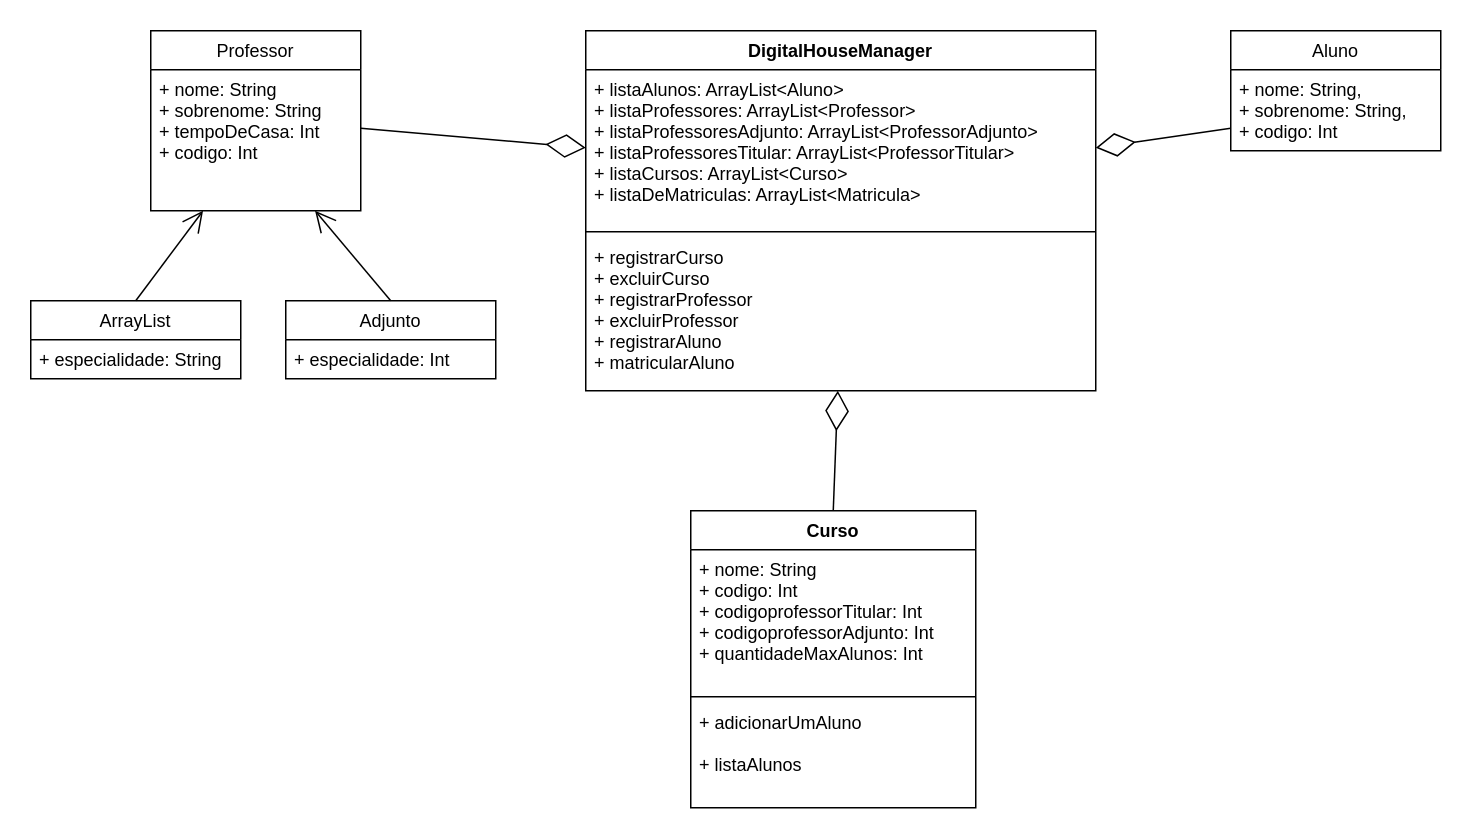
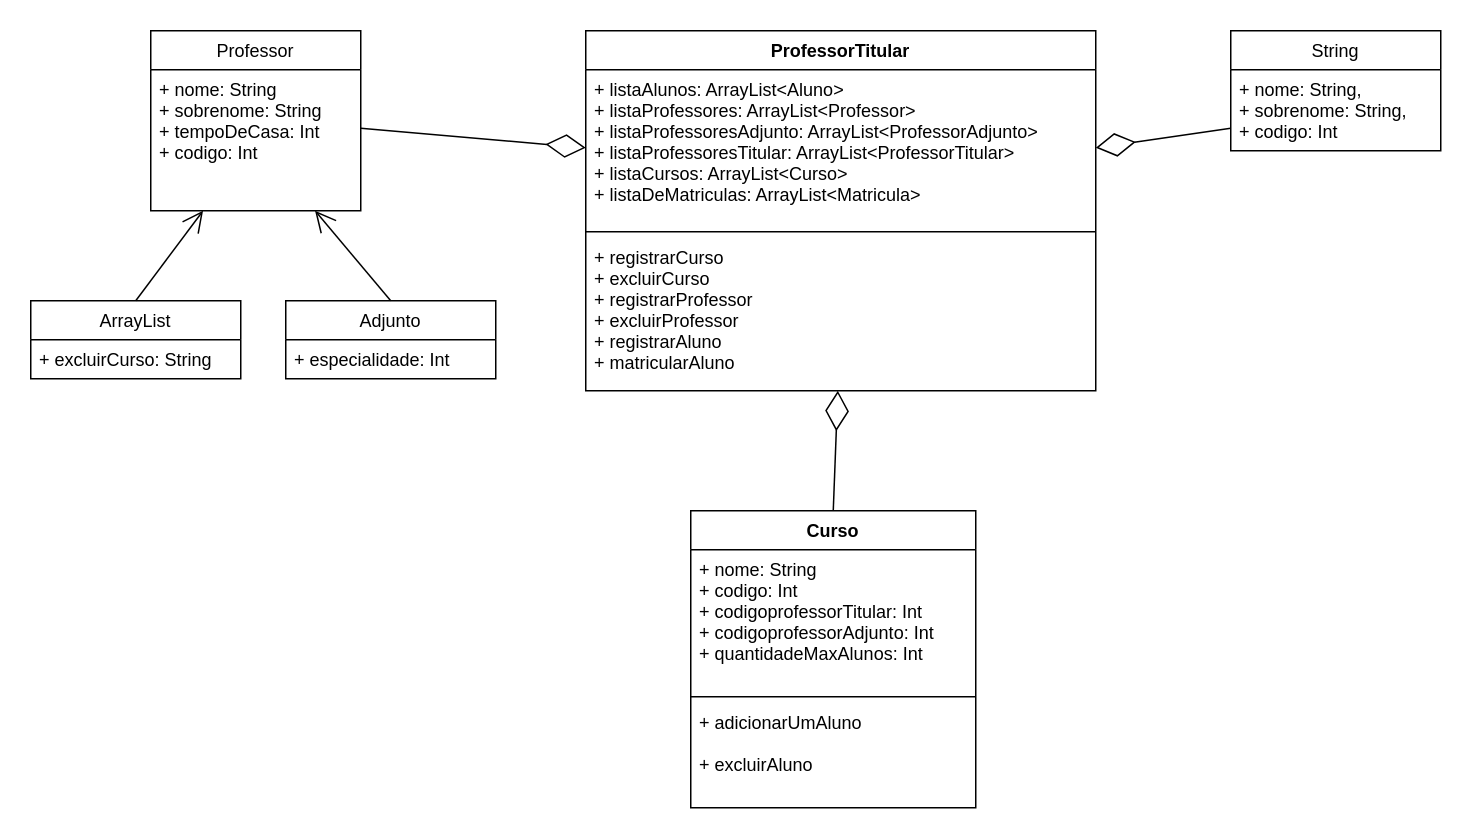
node "DigitalHouseManager": label "DigitalHouseManager" -> "ProfessorTitular"
node "Aluno": label "Aluno" -> "String"
node "+ especialidade: String": label "+ especialidade: String" -> "+ excluirCurso: String"
node "+ adicionarUmAluno + listaAlunos": label "+ adicionarUmAluno + listaAlunos" -> "+ adicionarUmAluno + excluirAluno"
